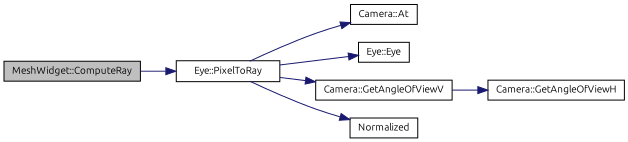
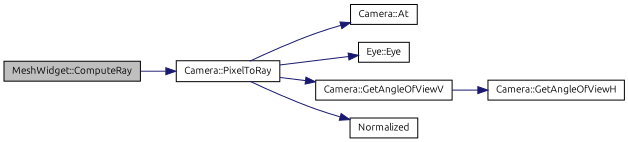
node "Eye::PixelToRay": label "Eye::PixelToRay" -> "Camera::PixelToRay"
